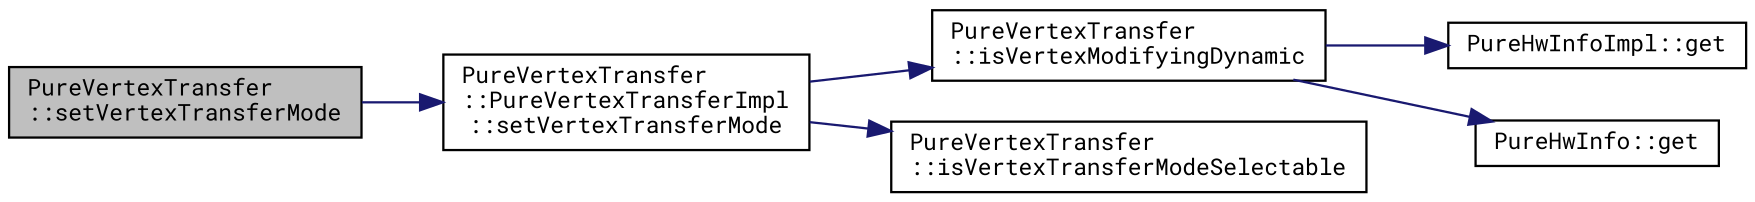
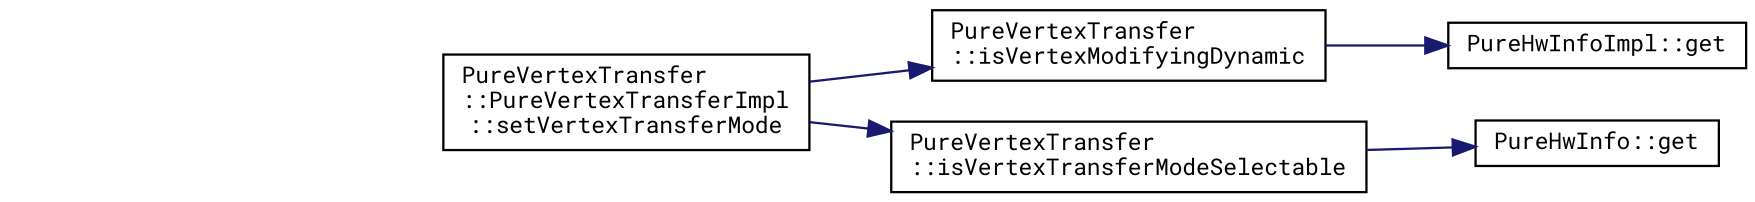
edge "PureVertexTransfer ::isVertexModifyingDynamic" -> "PureHwInfo::get": now "PureVertexTransfer ::isVertexTransferModeSelectable" -> "PureHwInfo::get"
node "PureVertexTransfer ::setVertexTransferMode": removed
